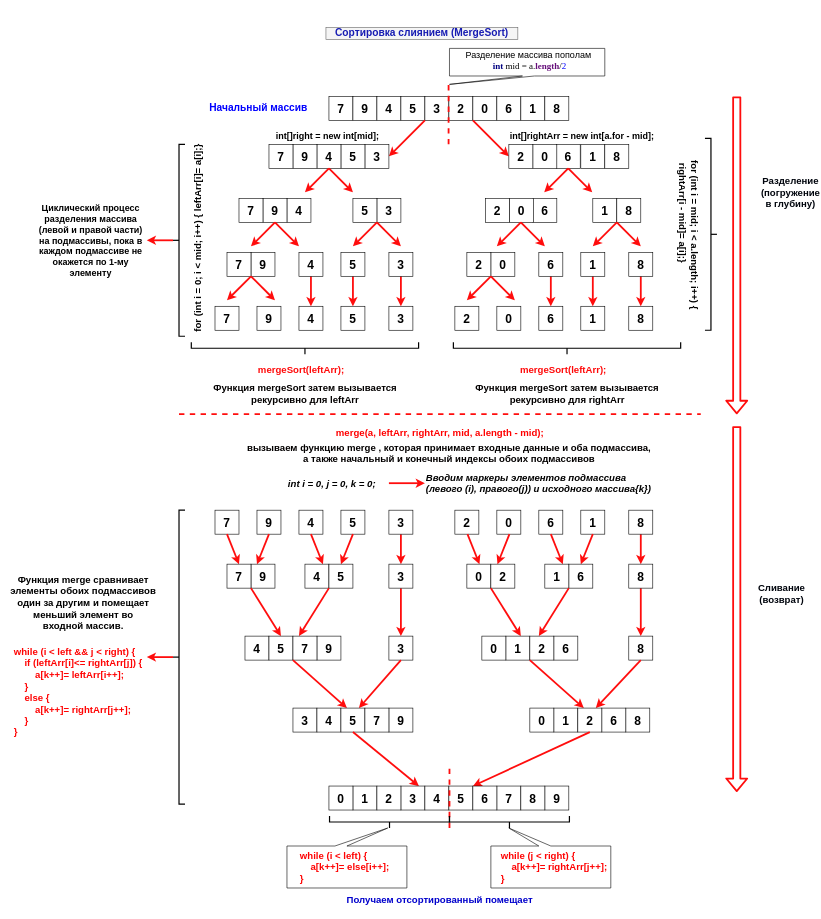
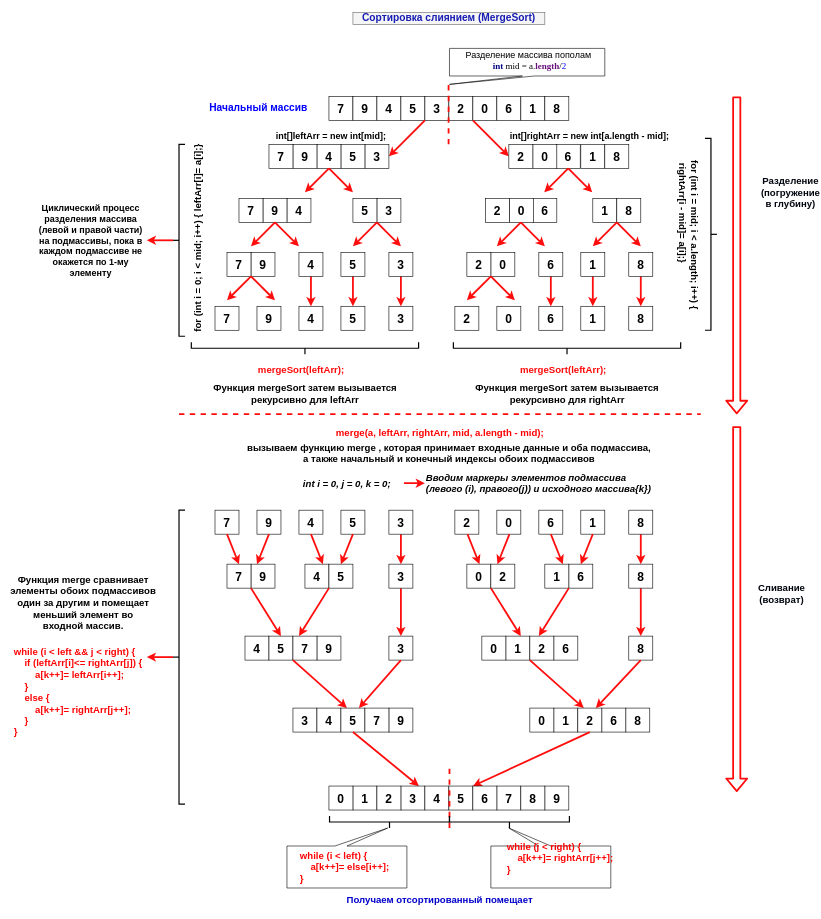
node "Сортировка слиянием (MergeSort)": moved (422, 33) -> (449, 18)
node "int[]right = new int[mid];": label "int[]right = new int[mid];" -> "int[]leftArr = new int[mid];"
node "int[]rightArr = new int[a.for - mid];": label "int[]rightArr = new int[a.for - mid];" -> "int[]rightArr = new int[a.length - mid];"
node "int i = 0, j = 0, k = 0;": moved (338, 483) -> (353, 483)
node "while (j < right) { a[k++]= rightArr[j++]; }": moved (551, 867) -> (557, 858)
